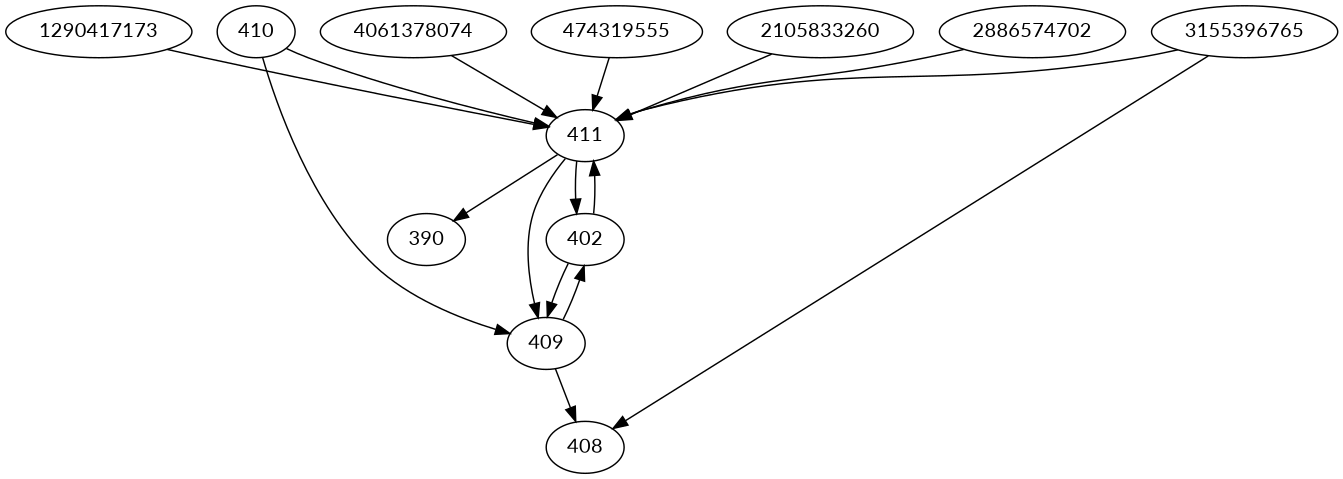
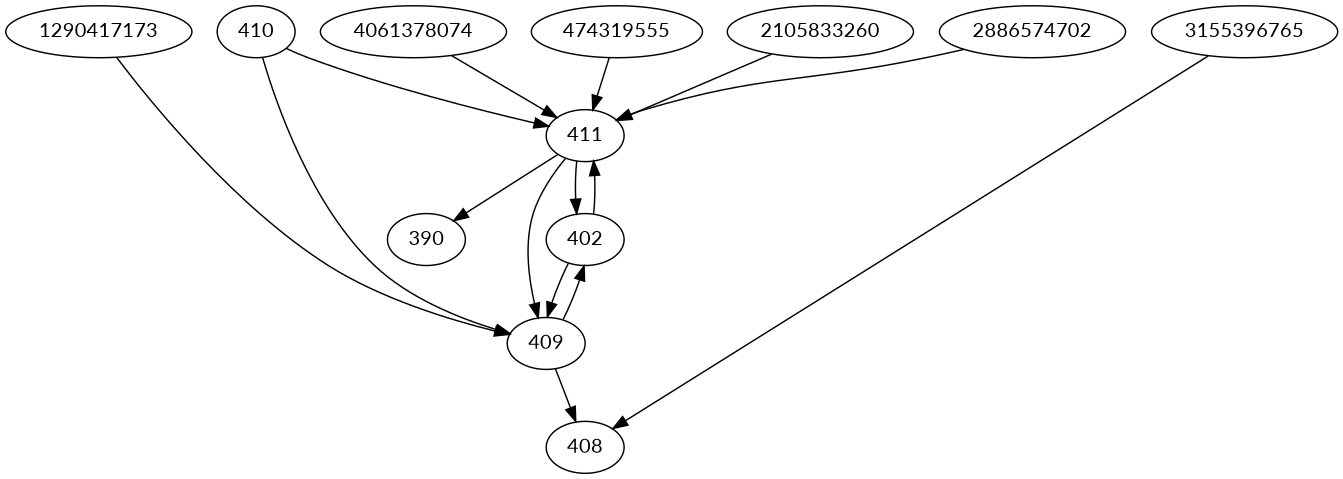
edge "3155396765" -> "411": removed
edge "1290417173" -> "411": now "1290417173" -> "409"
